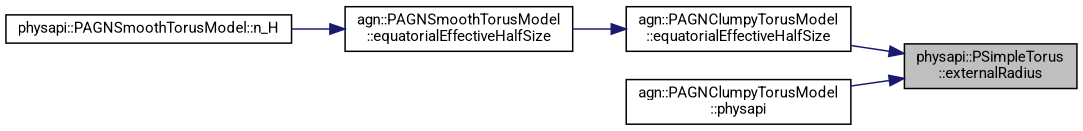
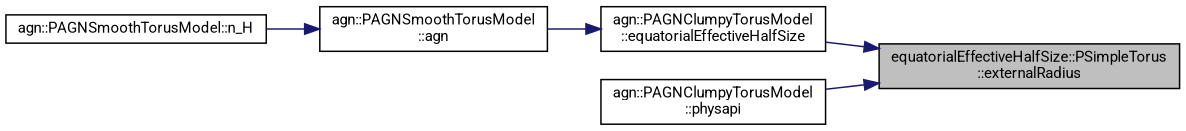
node "physapi::PAGNSmoothTorusModel::n_H": label "physapi::PAGNSmoothTorusModel::n_H" -> "agn::PAGNSmoothTorusModel::n_H"
node "agn::PAGNSmoothTorusModel ::equatorialEffectiveHalfSize": label "agn::PAGNSmoothTorusModel ::equatorialEffectiveHalfSize" -> "agn::PAGNSmoothTorusModel ::agn"
node "physapi::PSimpleTorus ::externalRadius": label "physapi::PSimpleTorus ::externalRadius" -> "equatorialEffectiveHalfSize::PSimpleTorus ::externalRadius"
